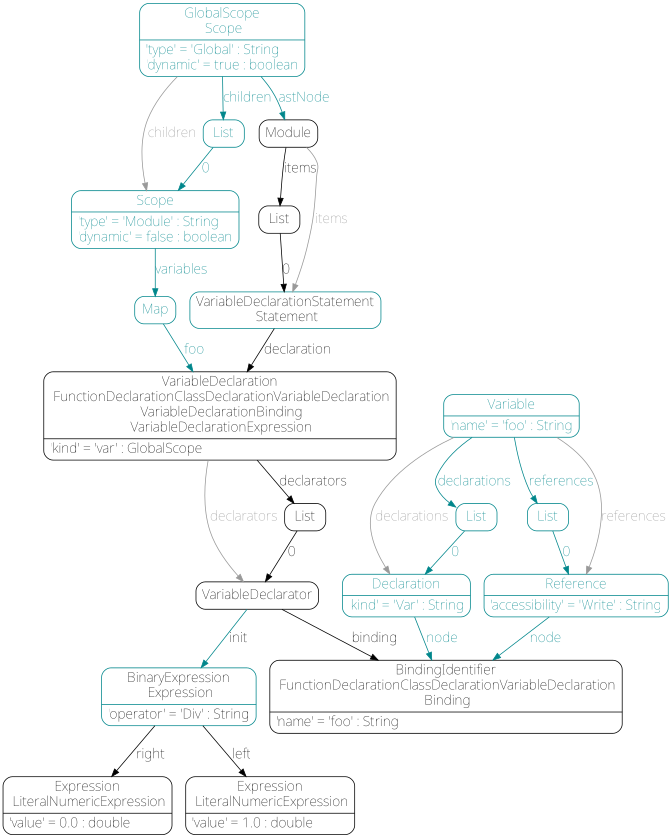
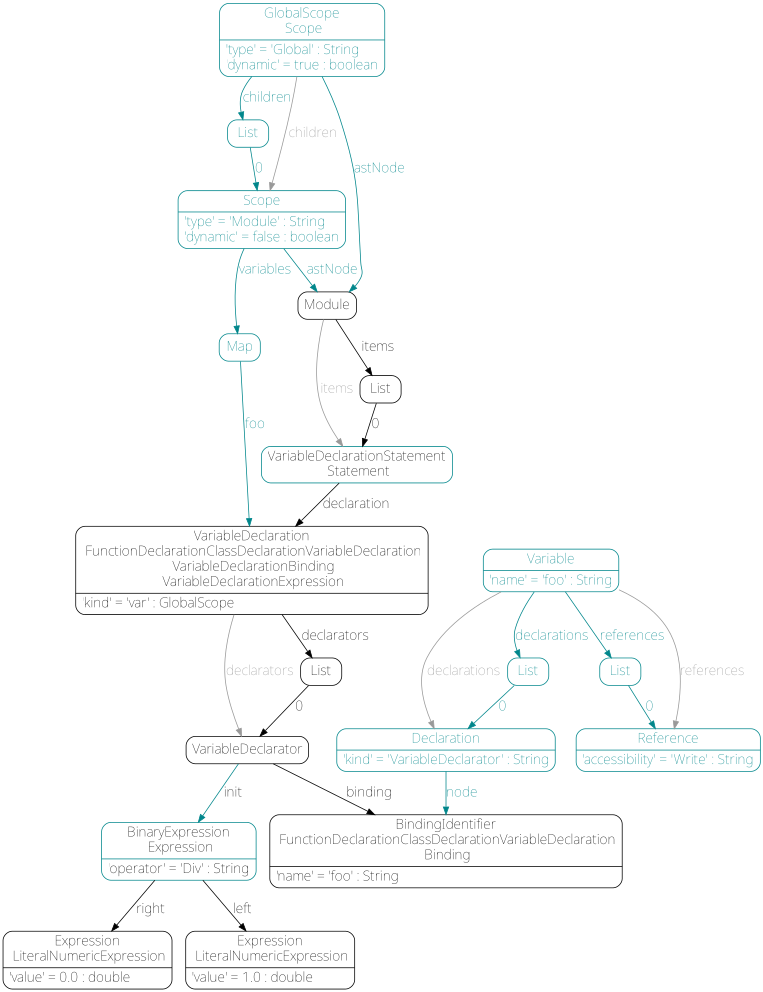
edge "Scope" -> "Module": added, label "astNode"
node "Declaration": text "'kind' = 'Var' : String" -> "'kind' = 'VariableDeclarator' : String"
edge "Reference" -> "BindingIdentifier": removed, label "node"
